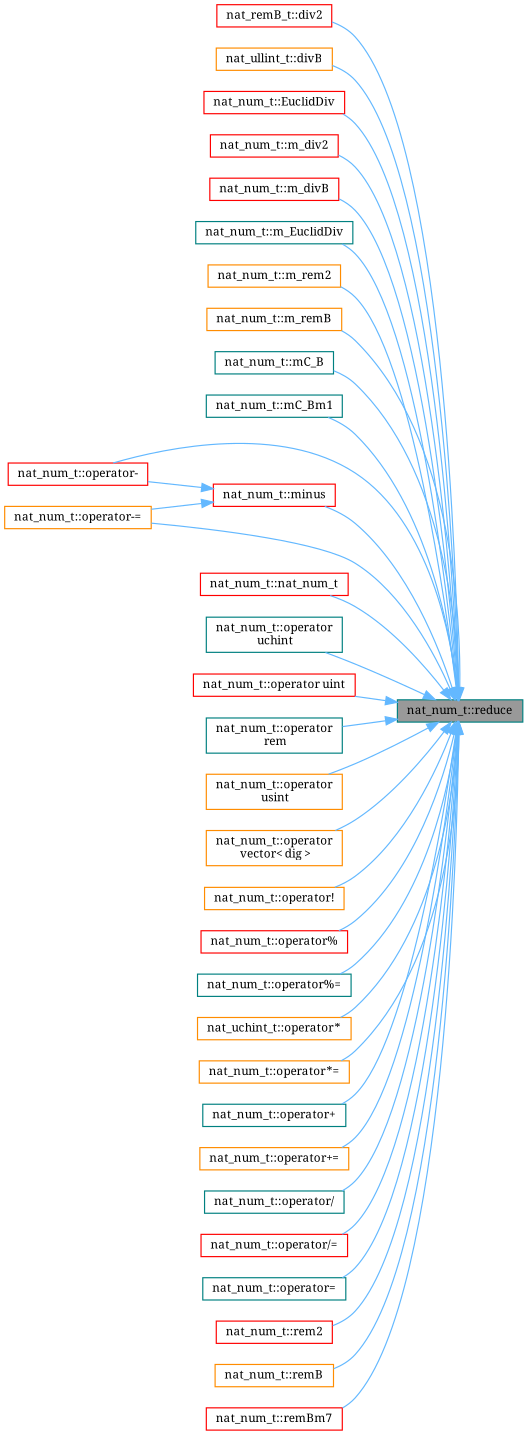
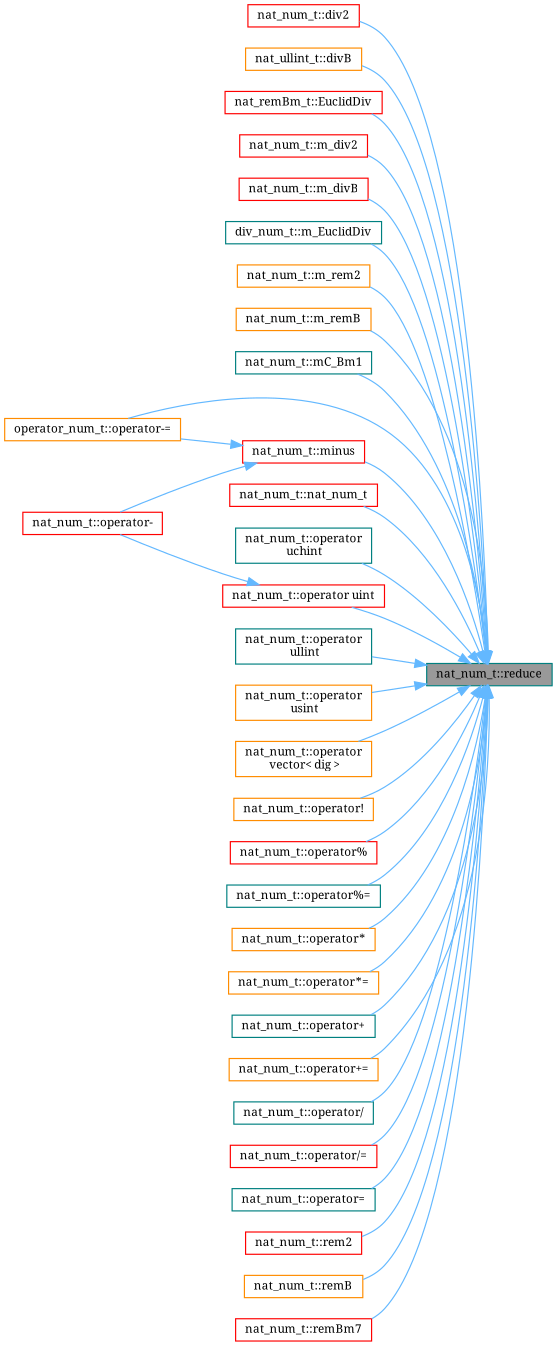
node "nat_remB_t::div2": label "nat_remB_t::div2" -> "nat_num_t::div2"
node "nat_num_t::EuclidDiv": label "nat_num_t::EuclidDiv" -> "nat_remBm_t::EuclidDiv"
node "nat_num_t::m_EuclidDiv": label "nat_num_t::m_EuclidDiv" -> "div_num_t::m_EuclidDiv"
node "nat_num_t::mC_B": removed
edge "nat_num_t::operator-" -> "nat_num_t::reduce": now "nat_num_t::operator-" -> "nat_num_t::operator uint"
node "nat_num_t::operator-=": label "nat_num_t::operator-=" -> "operator_num_t::operator-="
node "nat_num_t::operator rem": label "nat_num_t::operator rem" -> "nat_num_t::operator ullint"
node "nat_uchint_t::operator*": label "nat_uchint_t::operator*" -> "nat_num_t::operator*"
